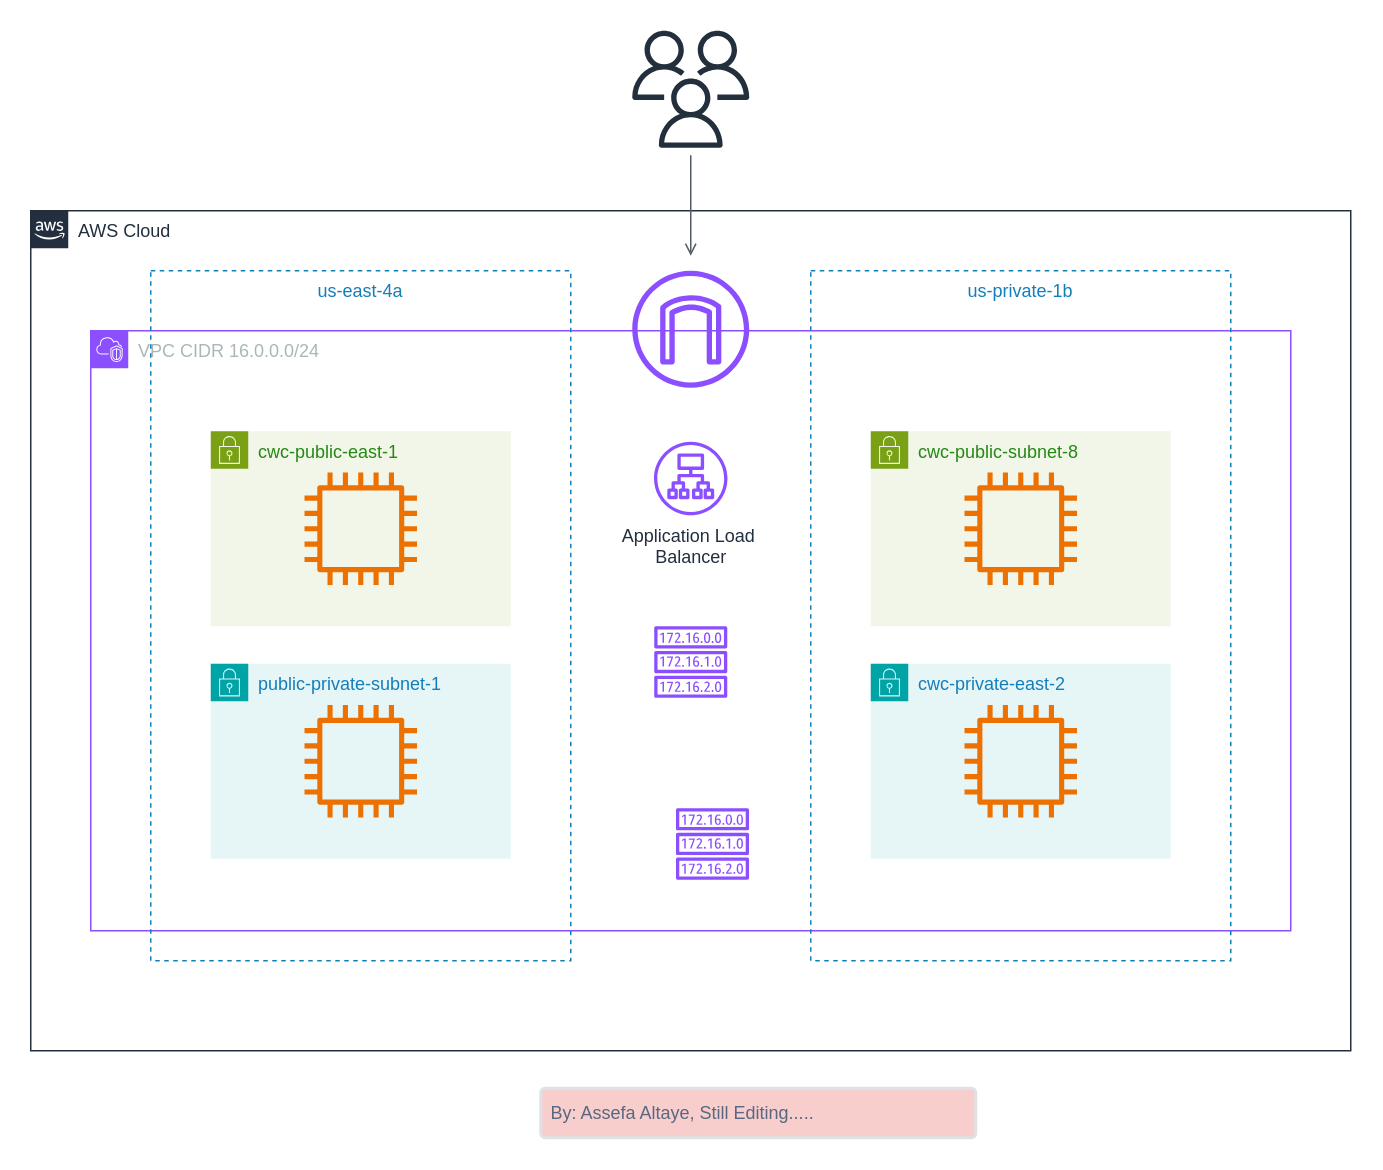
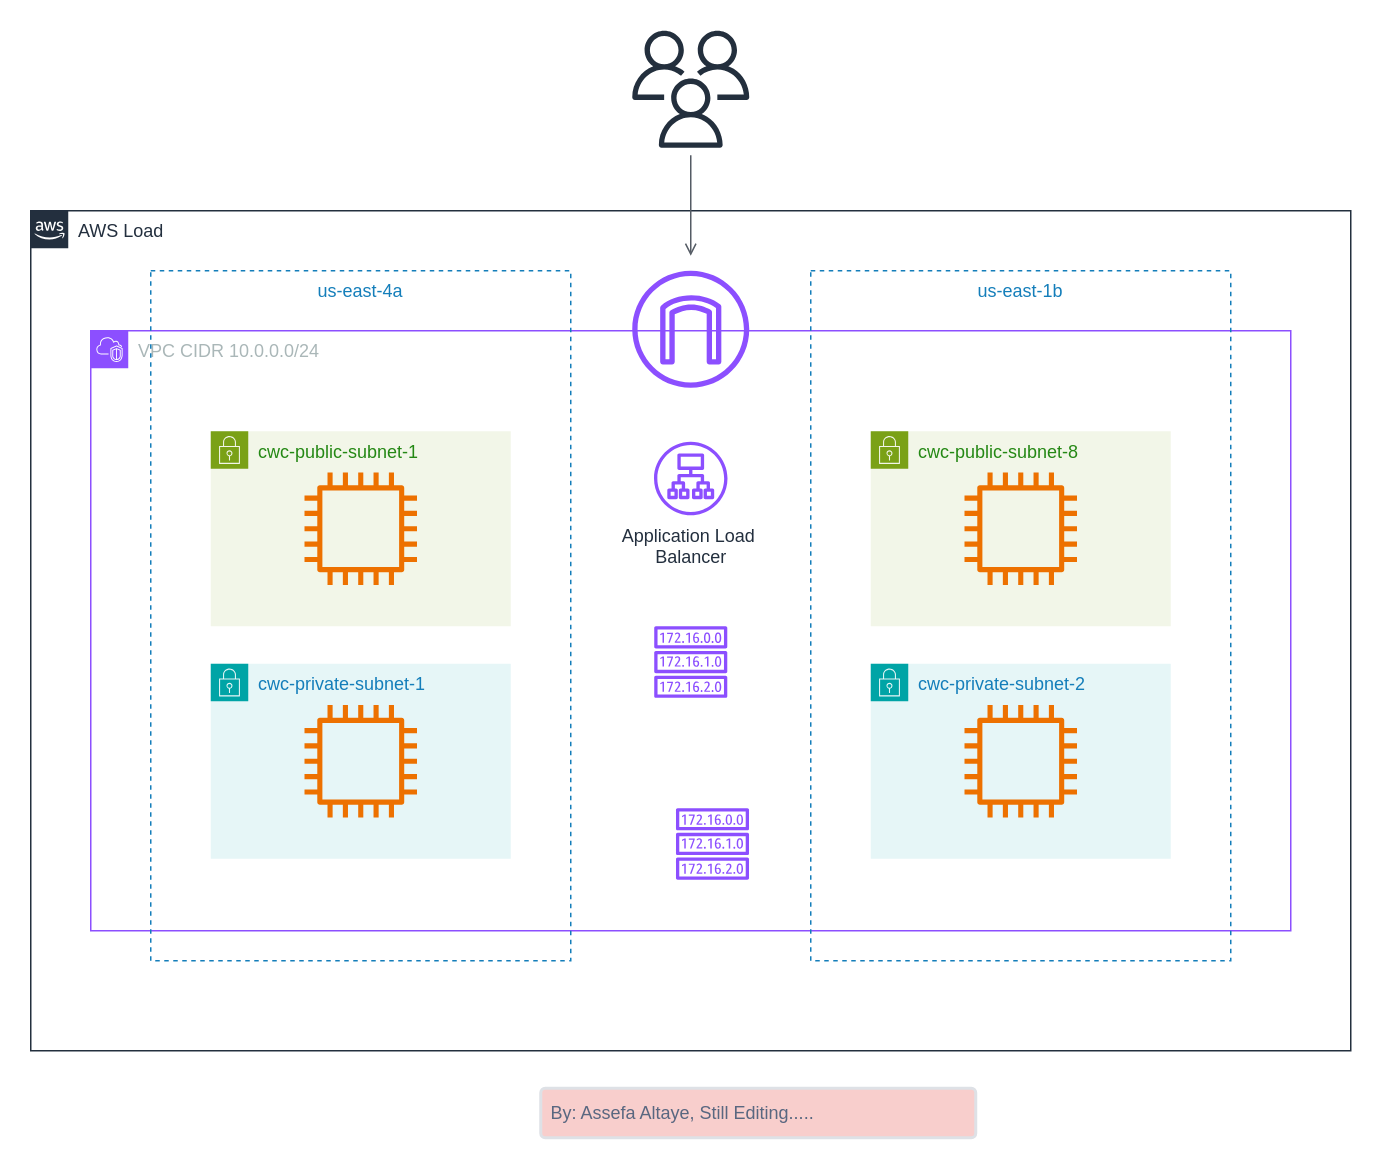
node "AWS Cloud": label "AWS Cloud" -> "AWS Load"
node "us-private-1b": label "us-private-1b" -> "us-east-1b"
node "VPC CIDR 16.0.0.0/24": label "VPC CIDR 16.0.0.0/24" -> "VPC CIDR 10.0.0.0/24"
node "cwc-public-east-1": label "cwc-public-east-1" -> "cwc-public-subnet-1"
node "public-private-subnet-1": label "public-private-subnet-1" -> "cwc-private-subnet-1"
node "cwc-private-east-2": label "cwc-private-east-2" -> "cwc-private-subnet-2"
